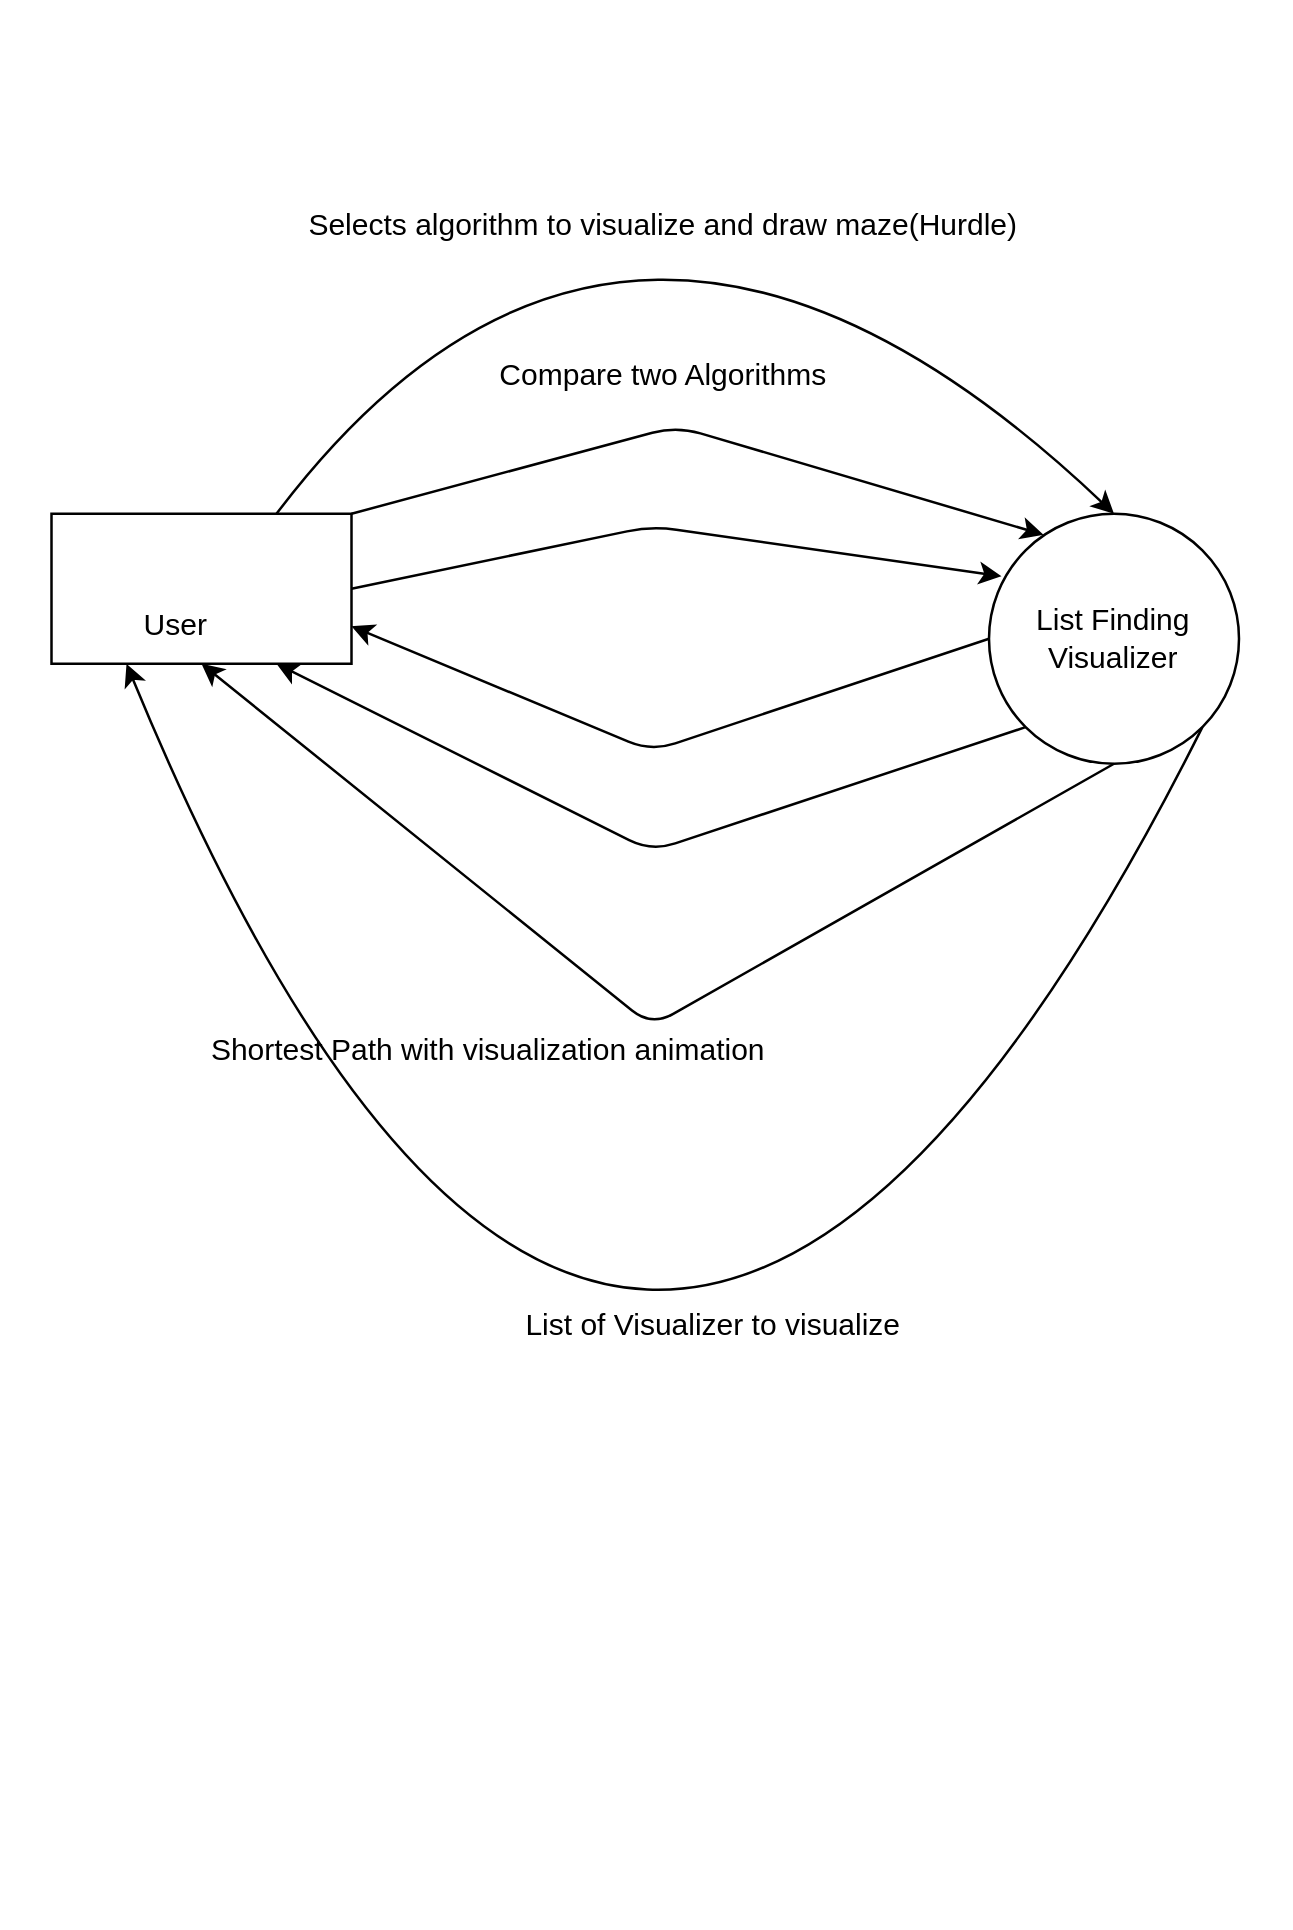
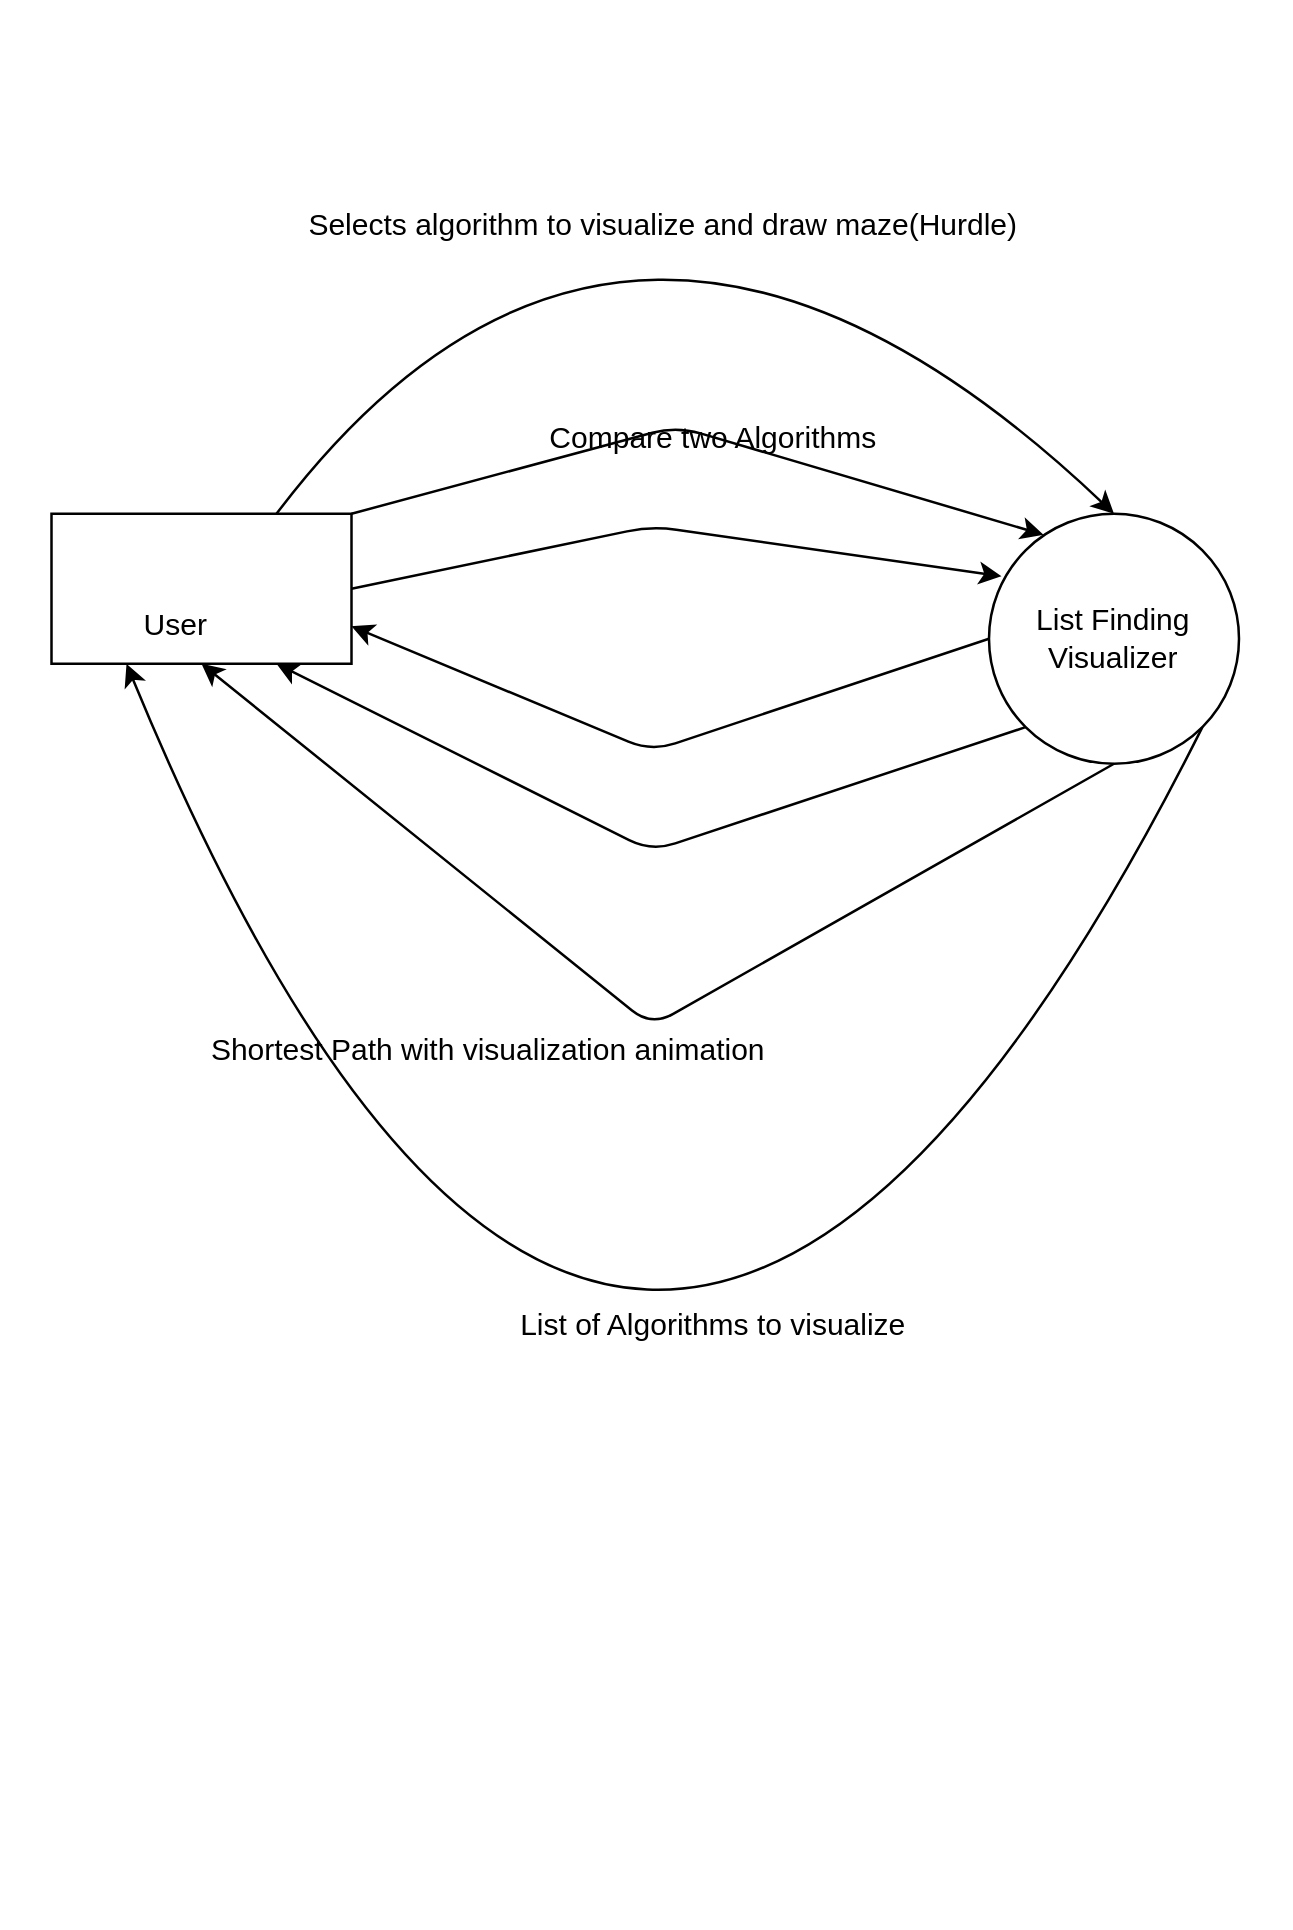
node "Compare two Algorithms": moved (664, 376) -> (714, 439)
node "List of Visualizer to visualize": label "List of Visualizer to visualize" -> "List of Algorithms to visualize"
